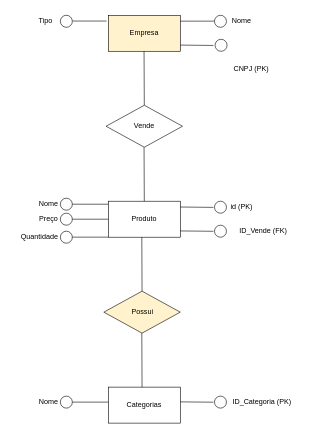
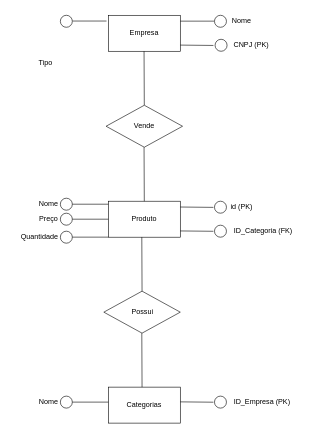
node "Tipo": moved (45, 21) -> (45, 63)
node "Empresa": fillcolor #fff2cc -> #ffffff
node "CNPJ (PK)": moved (251, 69) -> (251, 45)
node "ID_Vende (FK)": label "ID_Vende (FK)" -> "ID_Categoria (FK)"
node "Possui": fillcolor #fff2cc -> #ffffff
node "ID_Categoria (PK)": label "ID_Categoria (PK)" -> "ID_Empresa (PK)"
